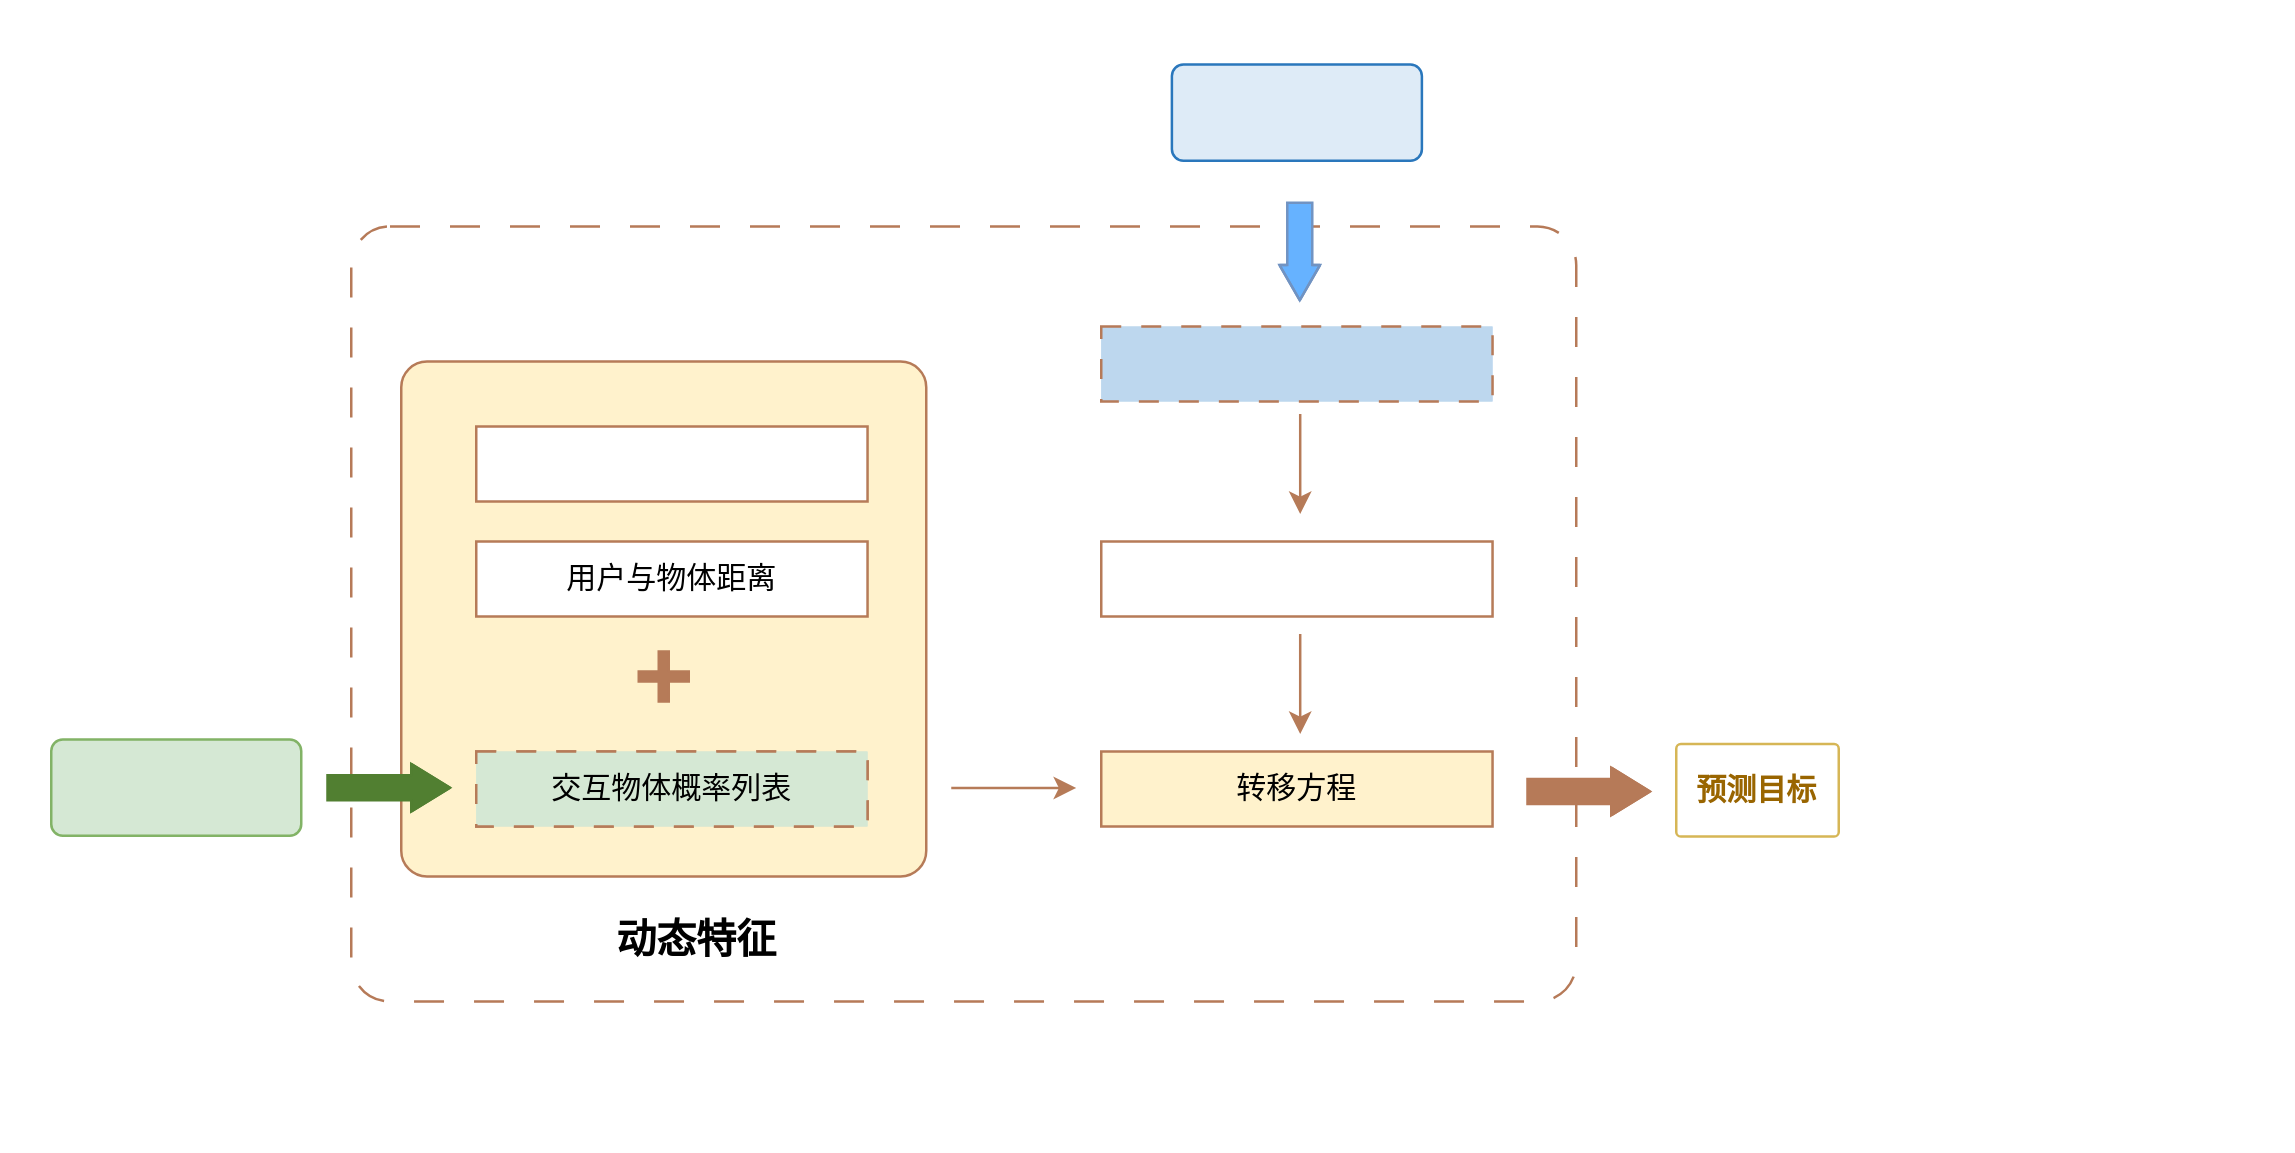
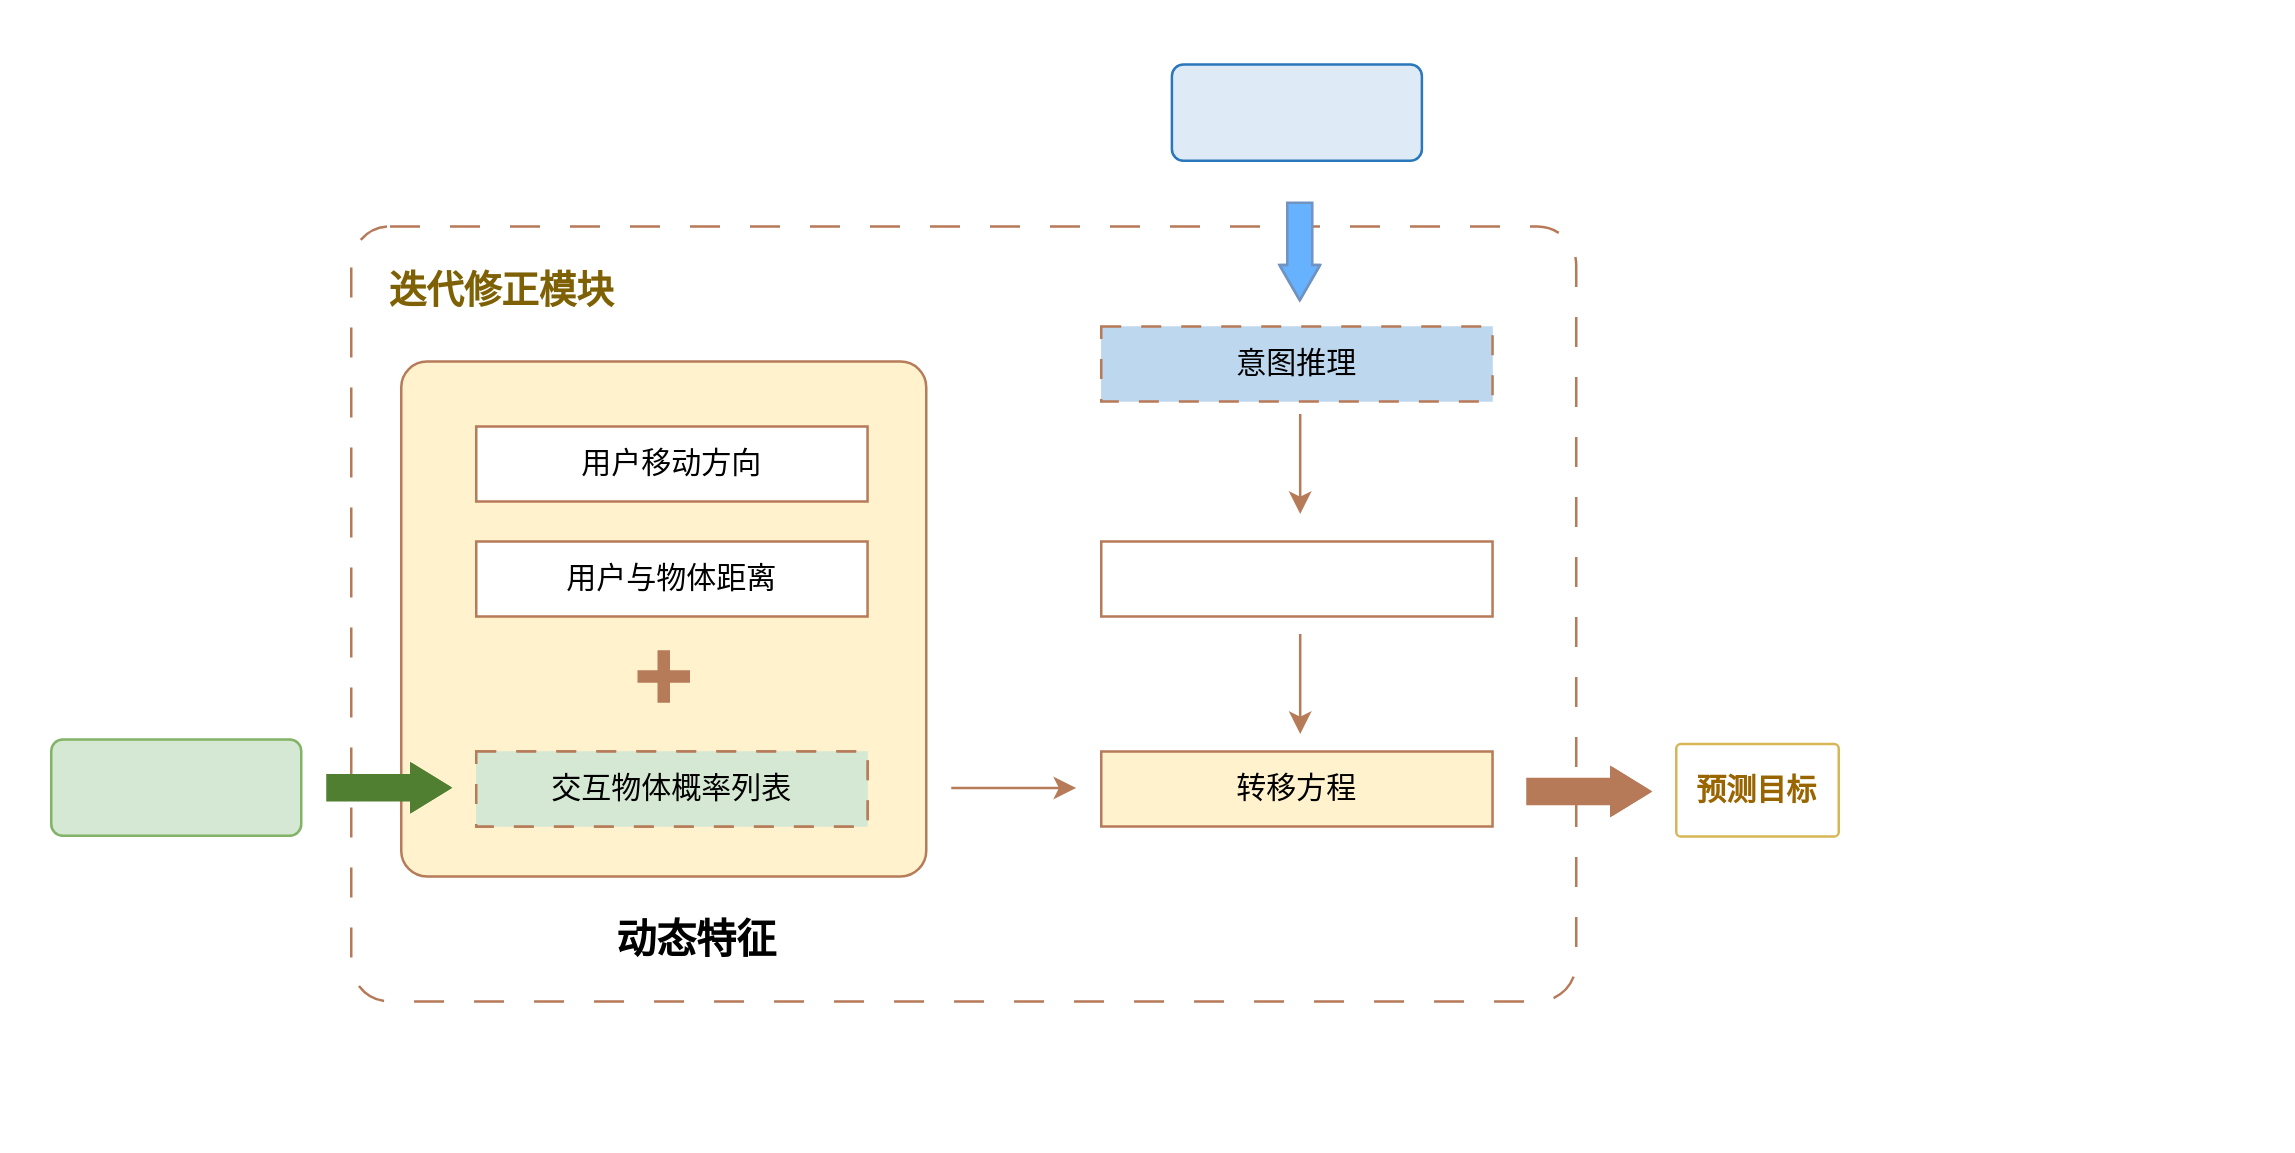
node "迭代修正模块": added
node "意图推理": added
node "用户移动方向": added
